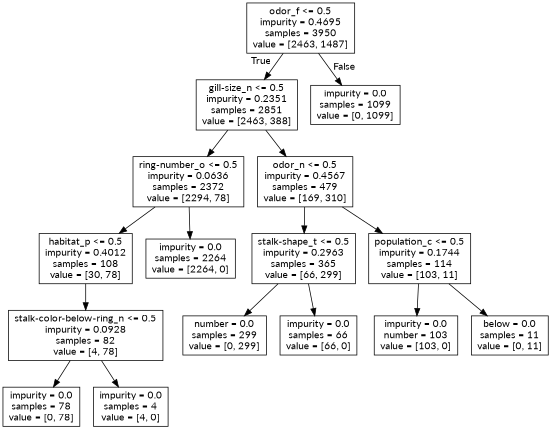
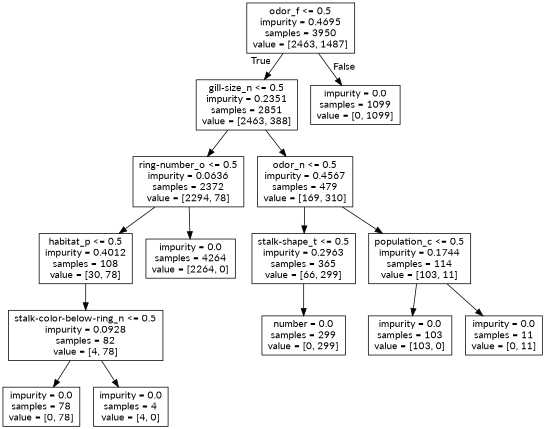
node "impurity = 0.0 samples = 2264 value = [2264, 0]": label "impurity = 0.0 samples = 2264 value = [2264, 0]" -> "impurity = 0.0 samples = 4264 value = [2264, 0]"
node "impurity = 0.0 samples = 66 value = [66, 0]": removed
node "impurity = 0.0 number = 103 value = [103, 0]": label "impurity = 0.0 number = 103 value = [103, 0]" -> "impurity = 0.0 samples = 103 value = [103, 0]"
node "below = 0.0 samples = 11 value = [0, 11]": label "below = 0.0 samples = 11 value = [0, 11]" -> "impurity = 0.0 samples = 11 value = [0, 11]"
